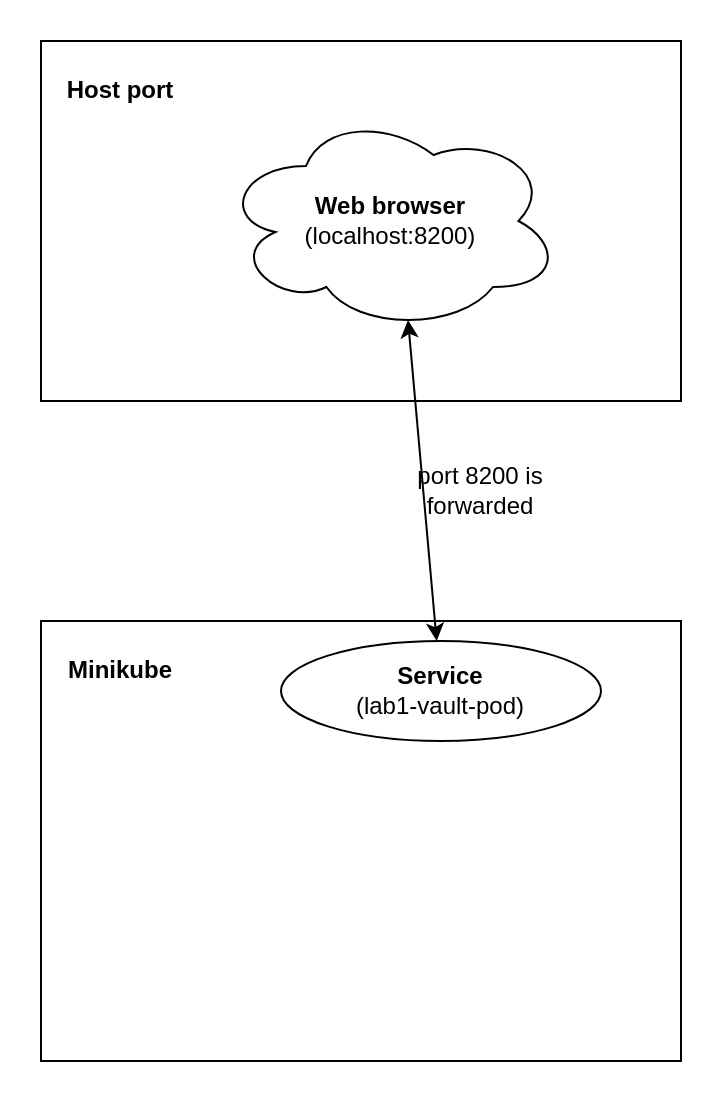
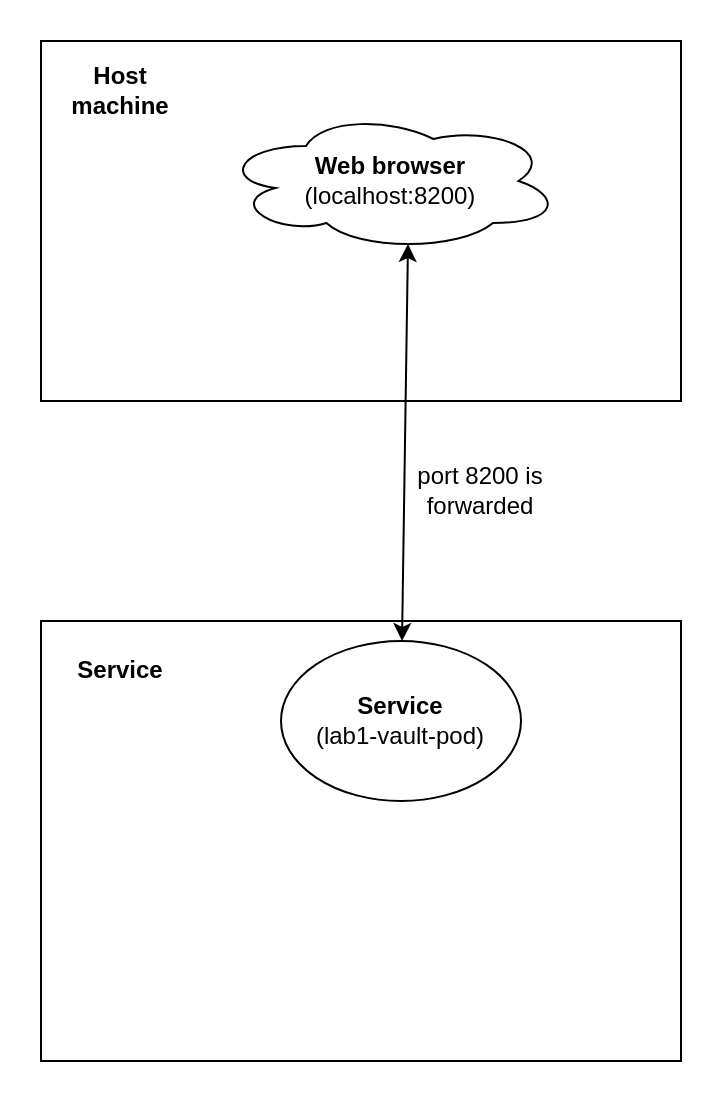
node "Host port": label "Host port" -> "Host machine"
node "Web browser (localhost:8200)": size 340x220 -> 340x140
node "Minikube": label "Minikube" -> "Service"
node "Service (lab1-vault-pod)": size 320x100 -> 240x160
